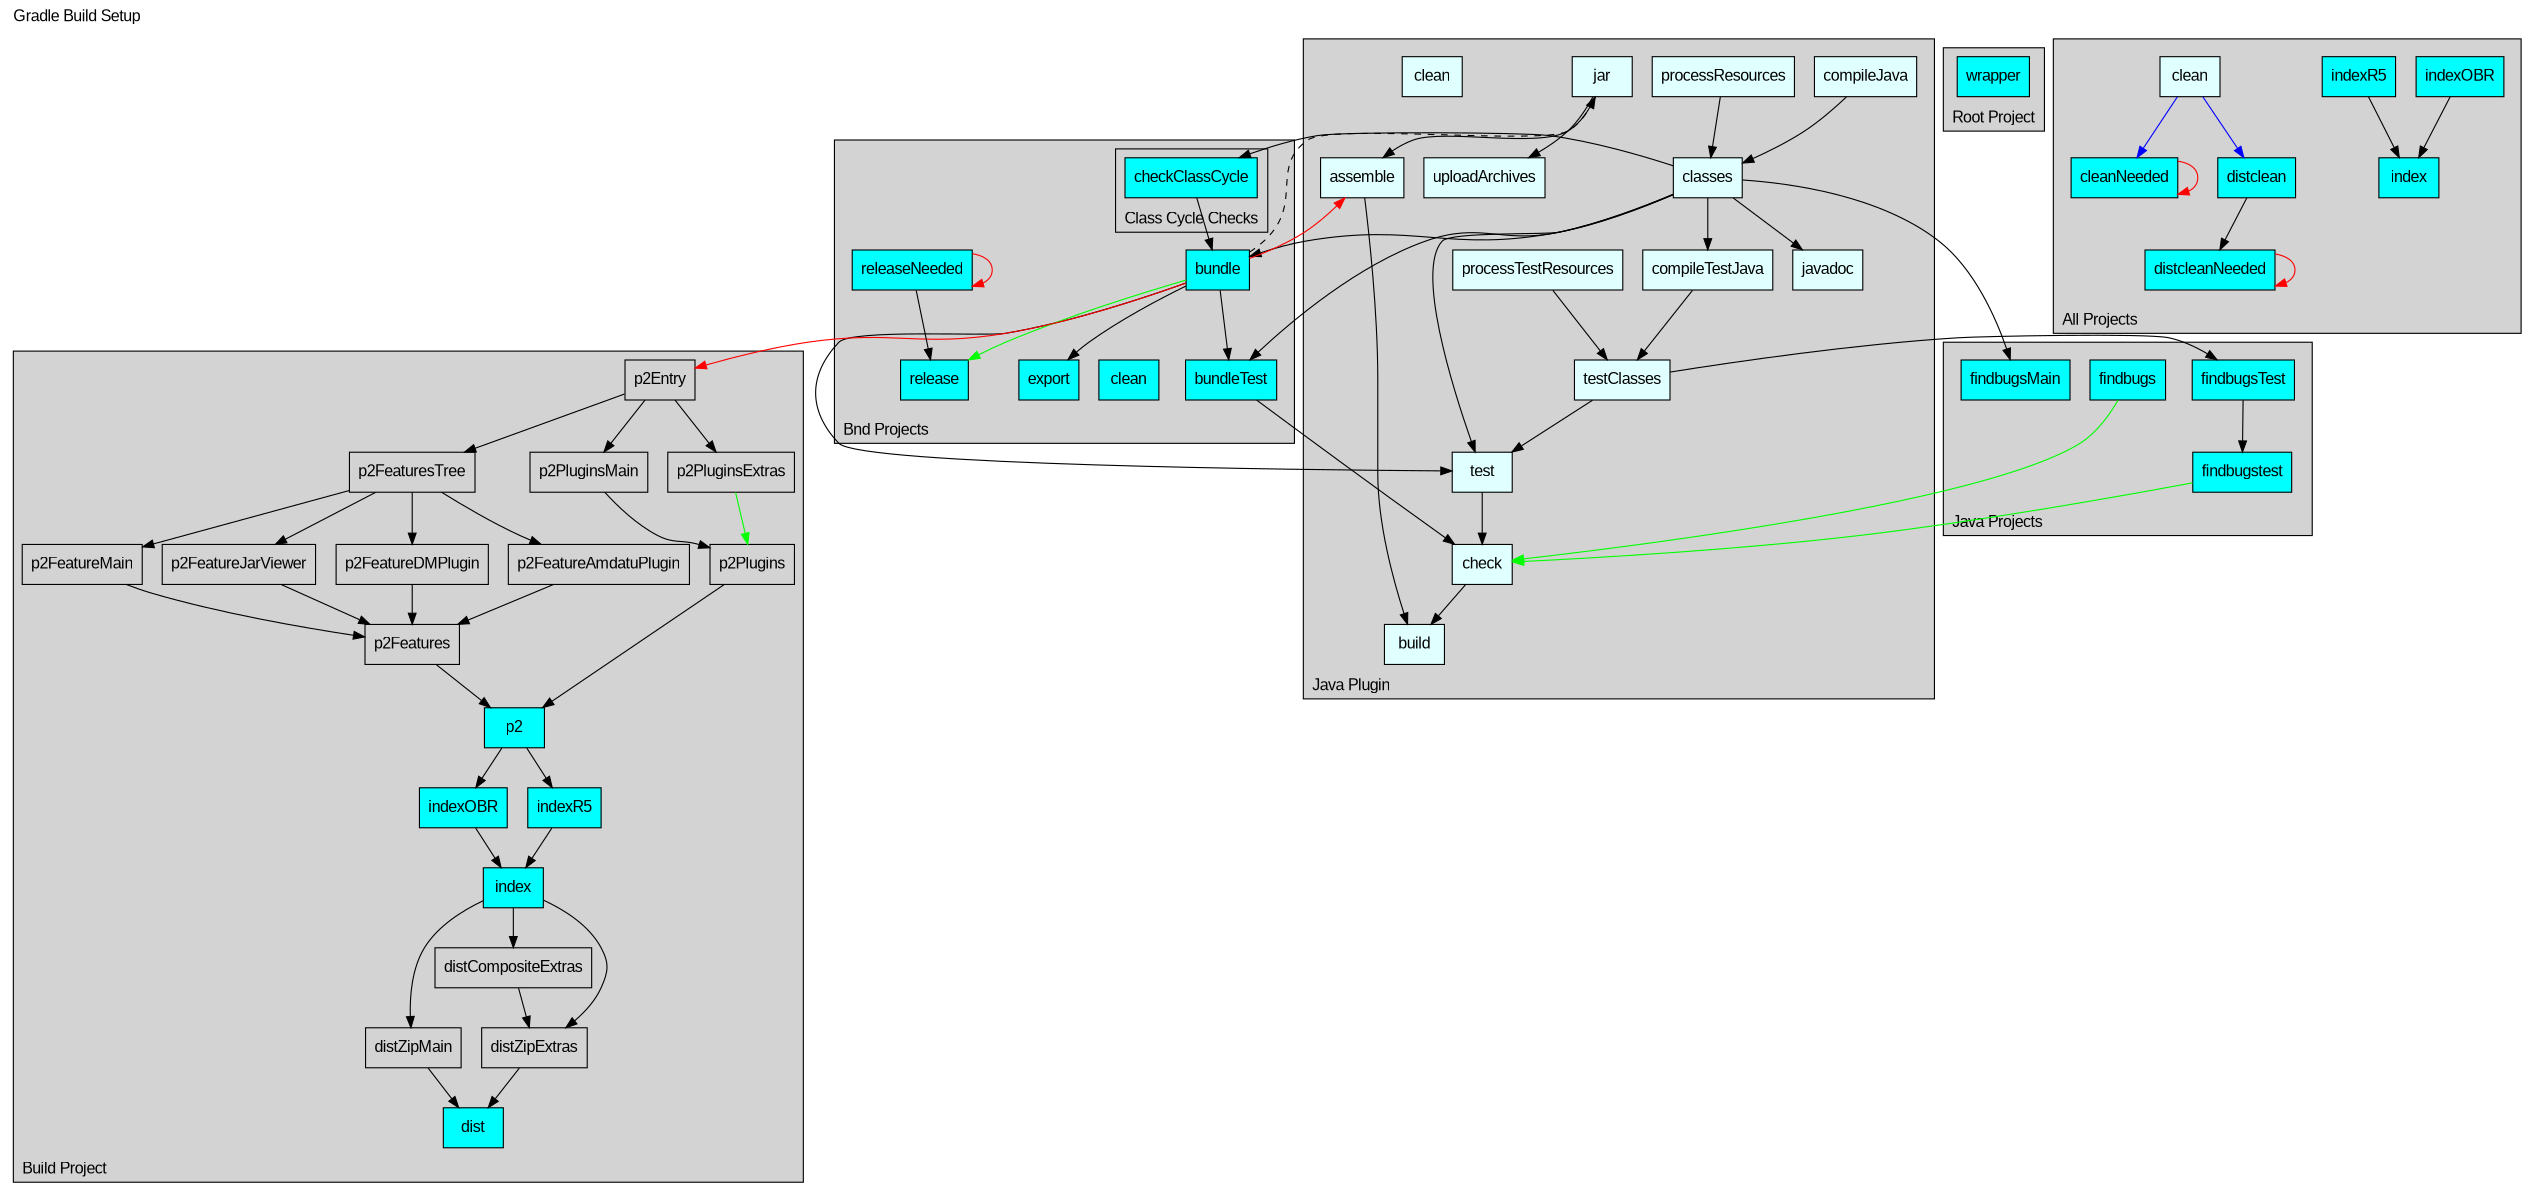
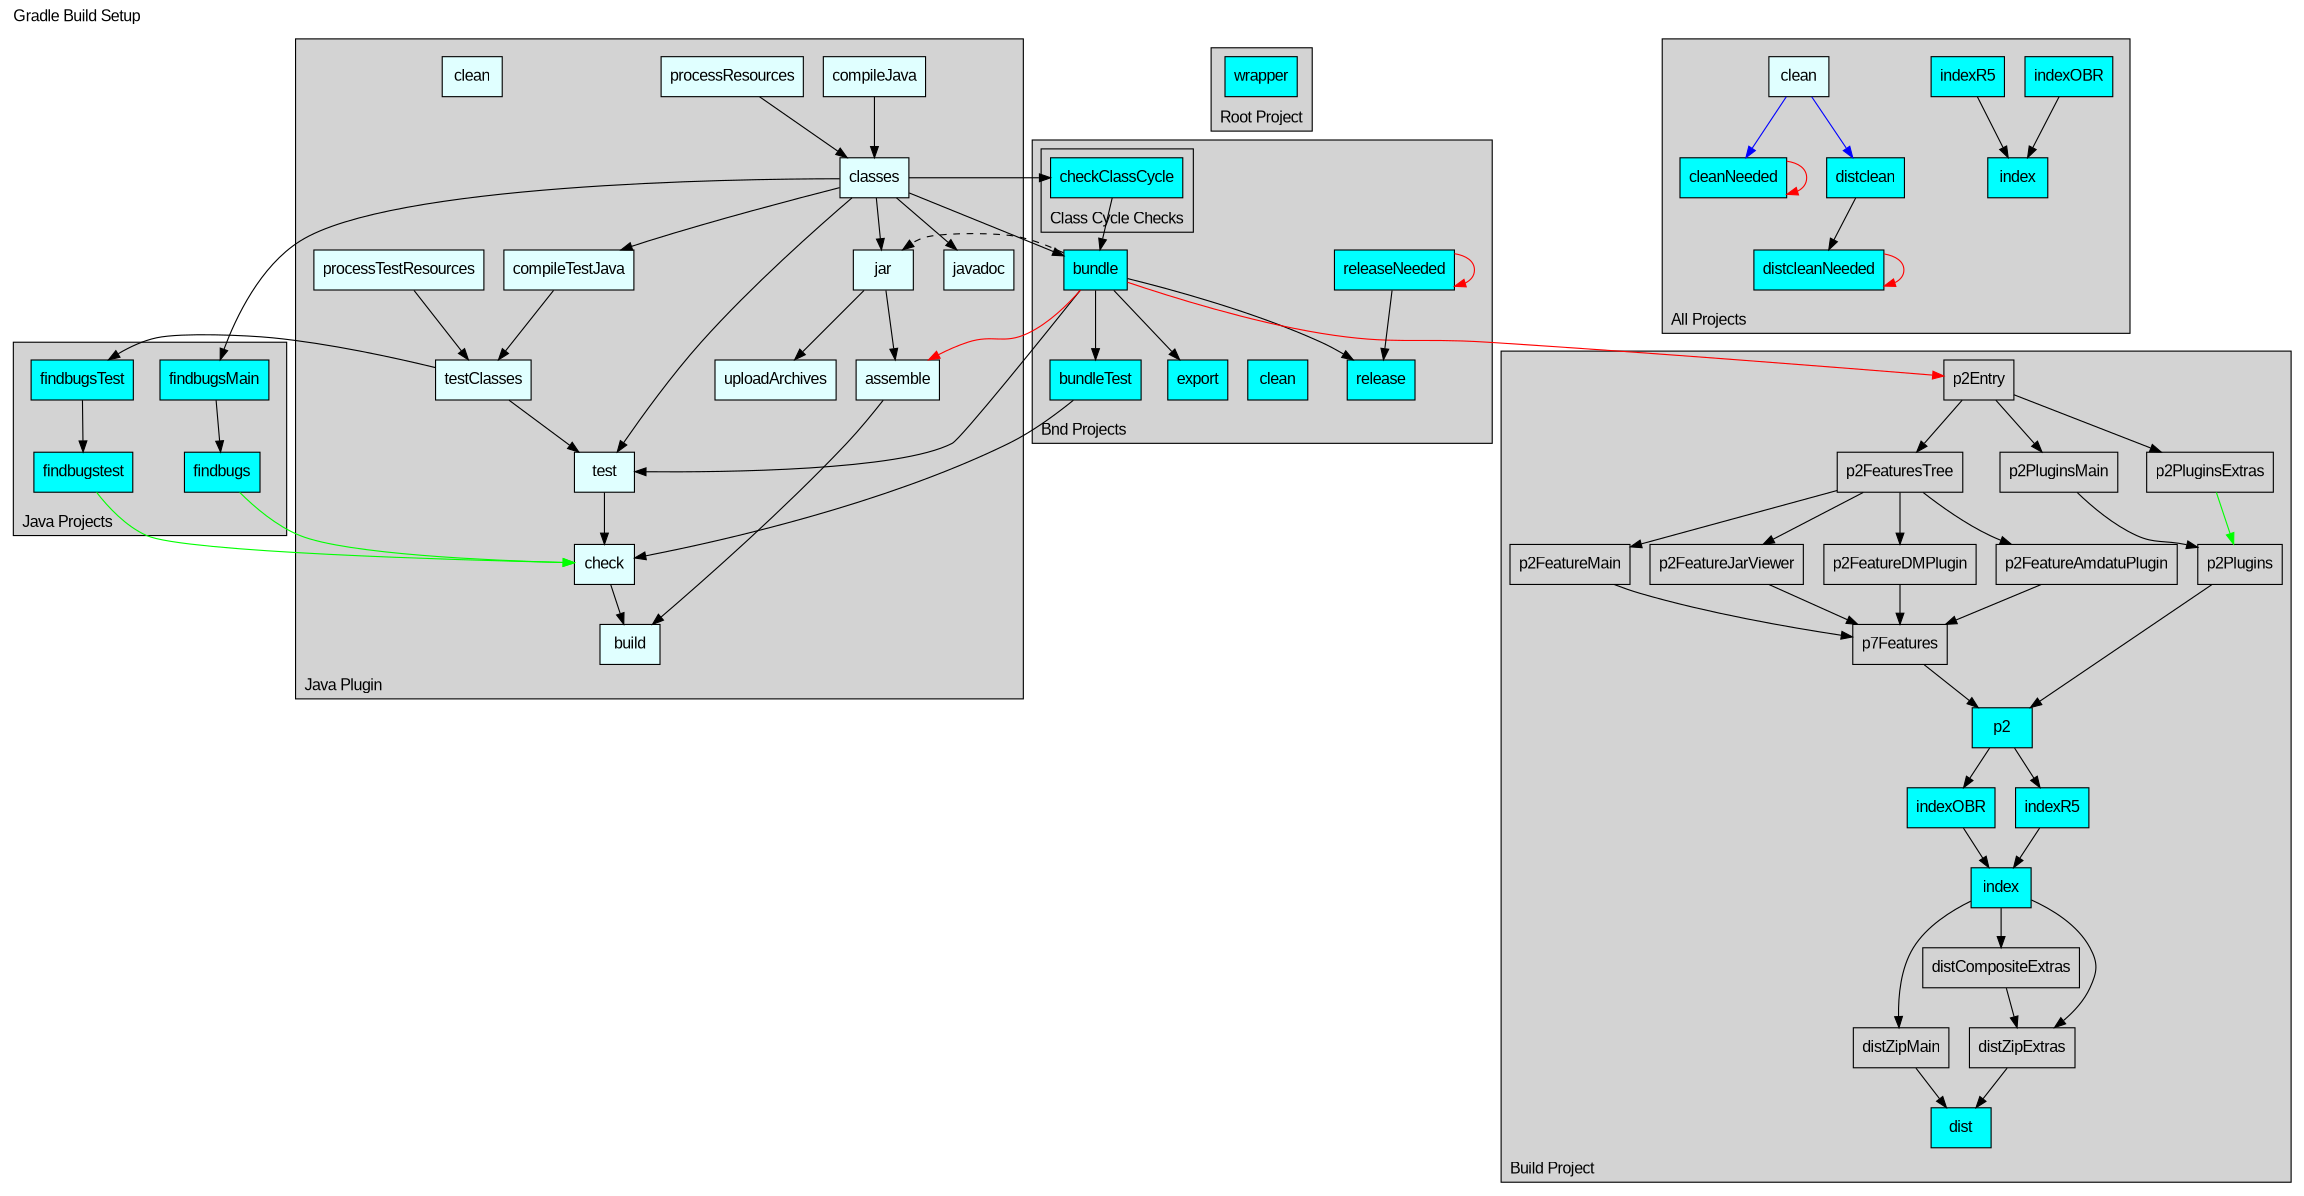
edge "classes" -> "bundleTest": now "classes" -> "jar"
edge "bundle" -> "release": color green -> black
edge "findbugsMain" -> "findbugs": added
node "p2Features": label "p2Features" -> "p7Features"
